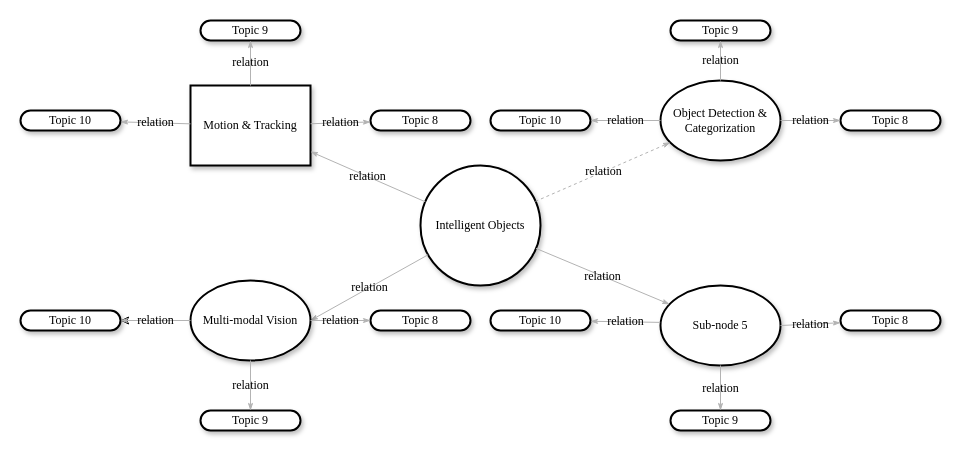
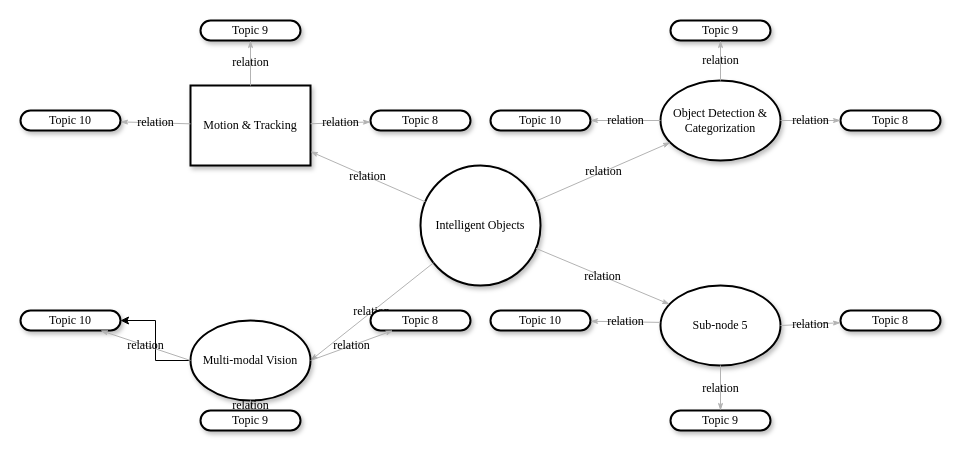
edge "Intelligent Objects" -> "Object Detection & Categorization": style dashed -> solid
node "Multi-modal Vision": moved (251, 321) -> (251, 361)
